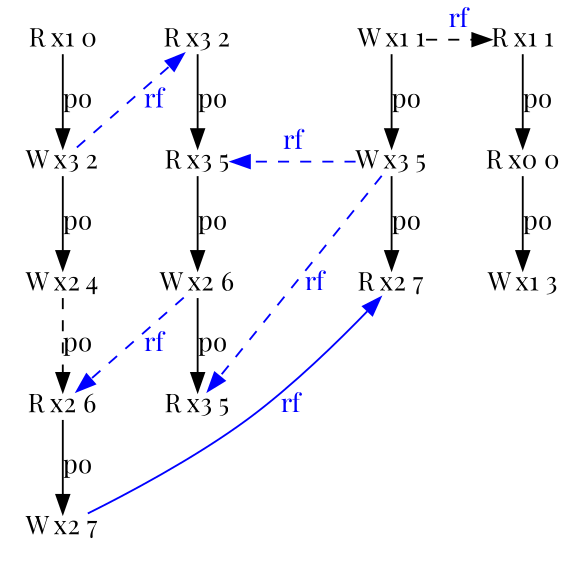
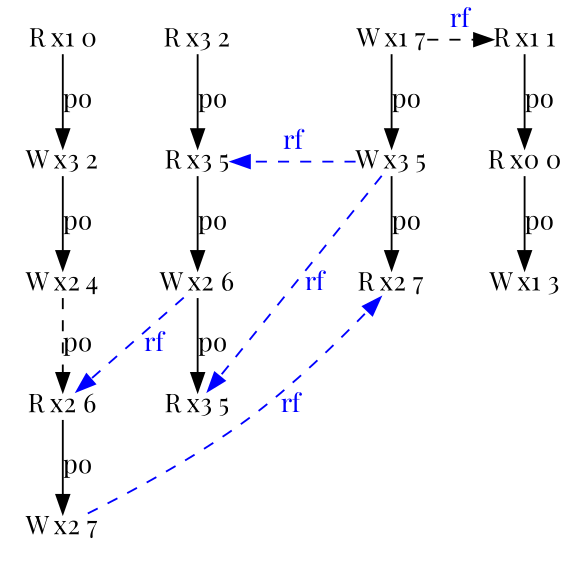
node "W x1 1": label "W x1 1" -> "W x1 7"
edge "W x3 2" -> "R x3 2": removed, label "rf"
edge "W x2 7" -> "R x2 7": style solid -> dashed
